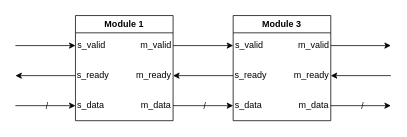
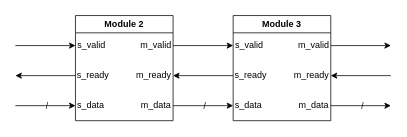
node "Module 1": label "Module 1" -> "Module 2"
